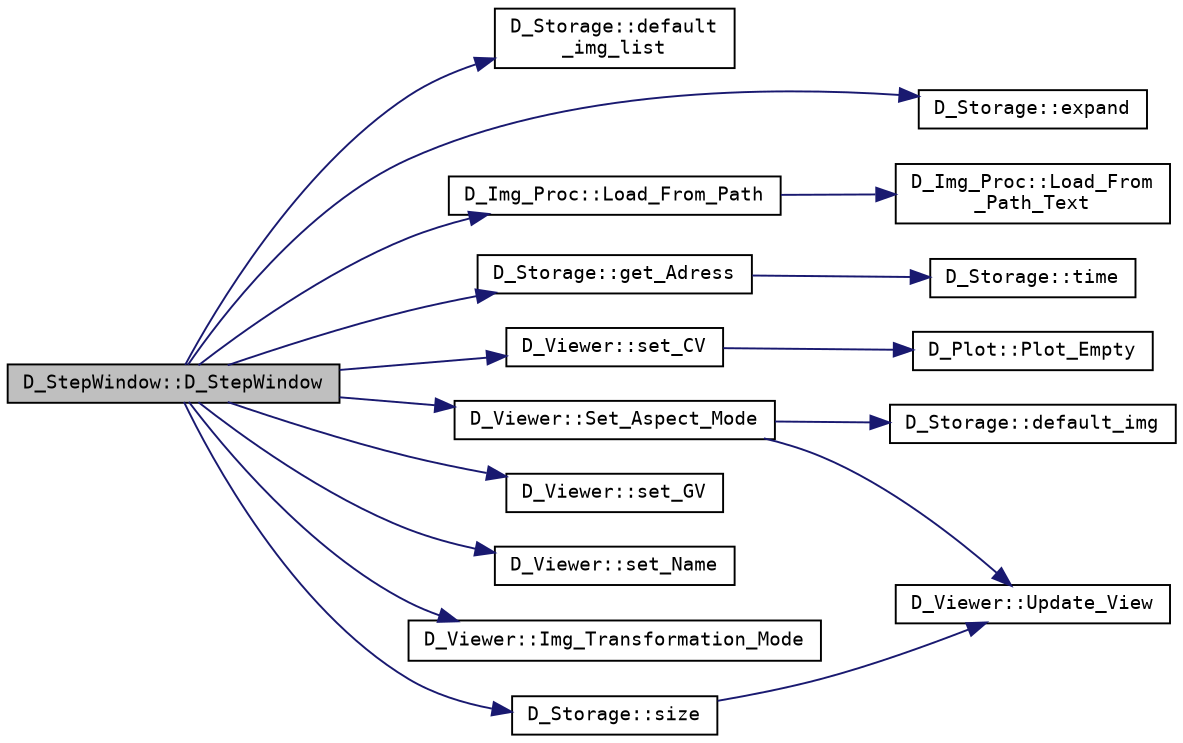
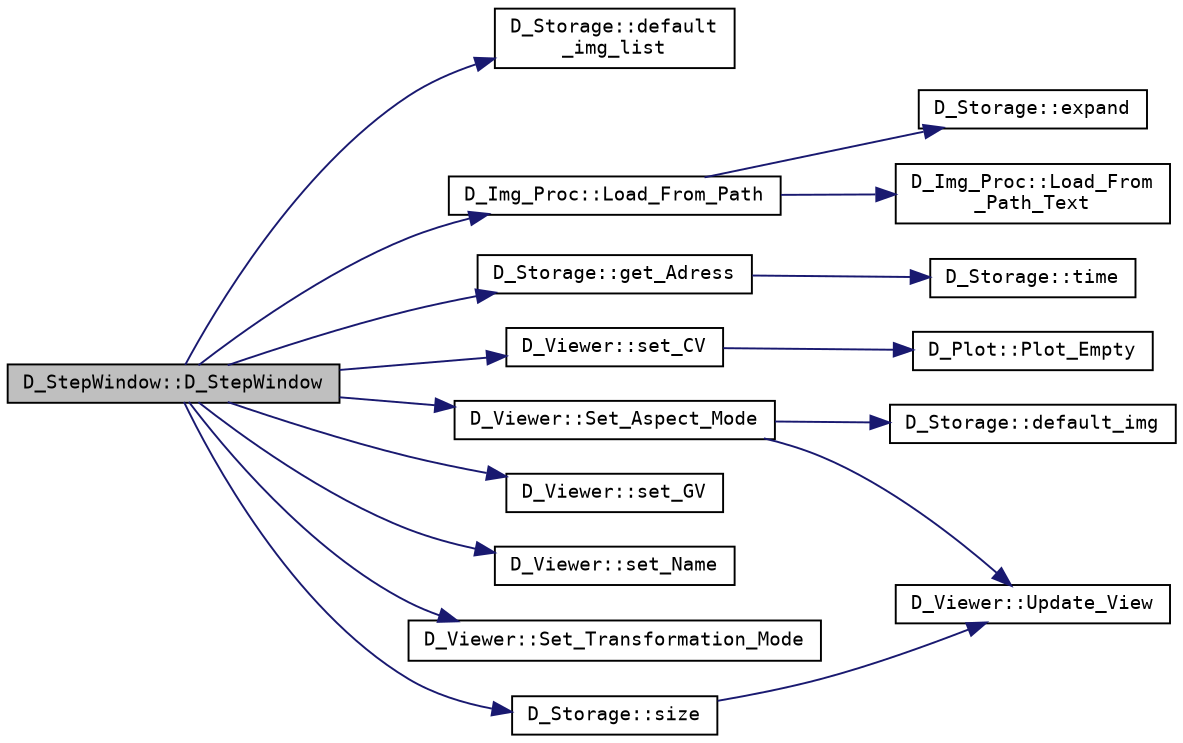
edge "D_StepWindow::D_StepWindow" -> "D_Storage::expand": now "D_Img_Proc::Load_From_Path" -> "D_Storage::expand"
node "D_Viewer::Img_Transformation_Mode": label "D_Viewer::Img_Transformation_Mode" -> "D_Viewer::Set_Transformation_Mode"
